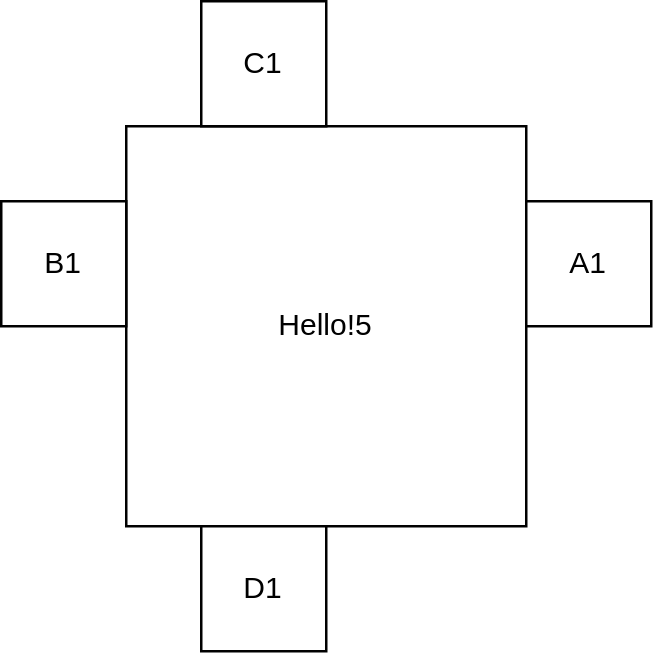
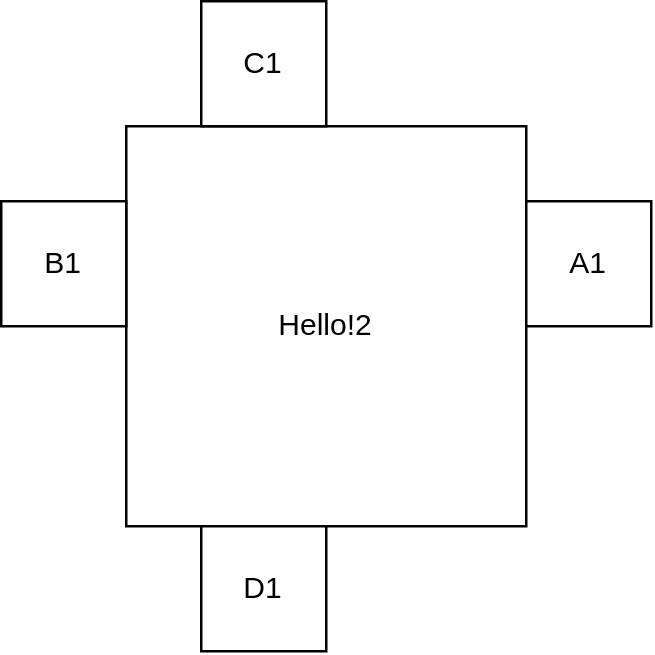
node "Hello!5": label "Hello!5" -> "Hello!2"
